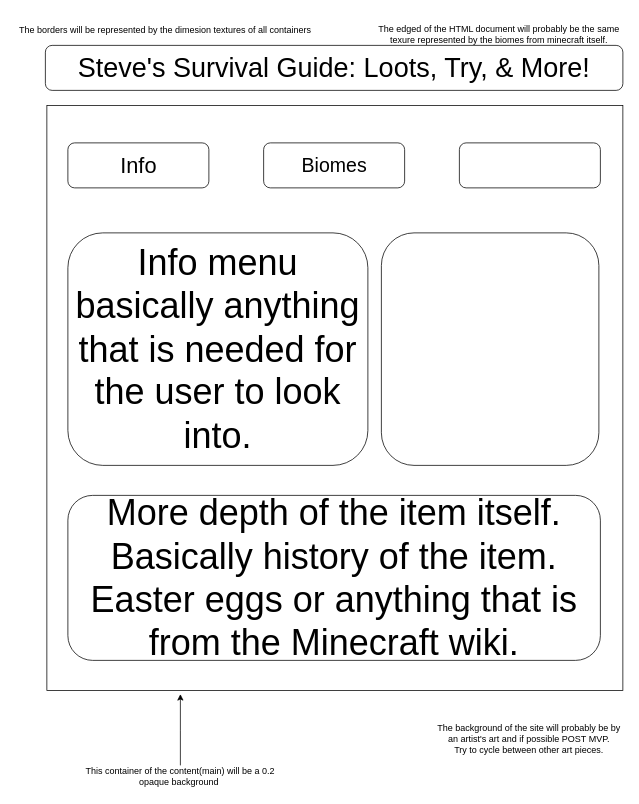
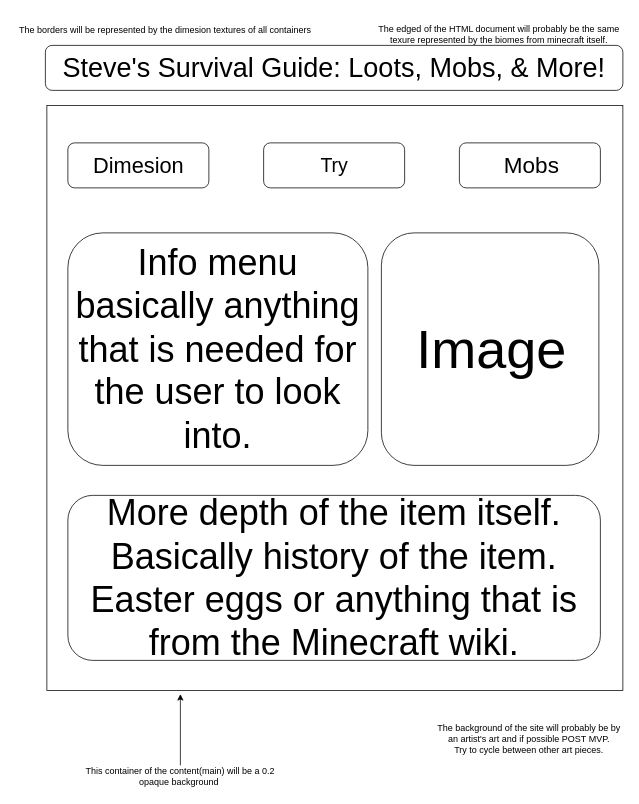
node "Steve's Survival Guide: Loots, Try, & More!": label "Steve's Survival Guide: Loots, Try, & More!" -> "Steve's Survival Guide: Loots, Mobs, & More!"
node "Info": label "Info" -> "Dimesion"
node "Biomes": label "Biomes" -> "Try"
node "Mobs": added
node "Image": added
